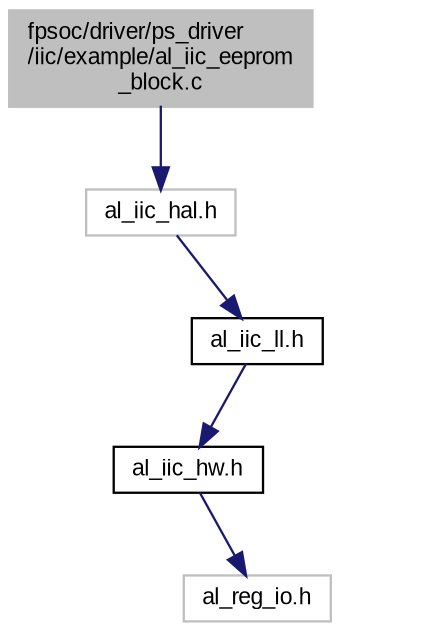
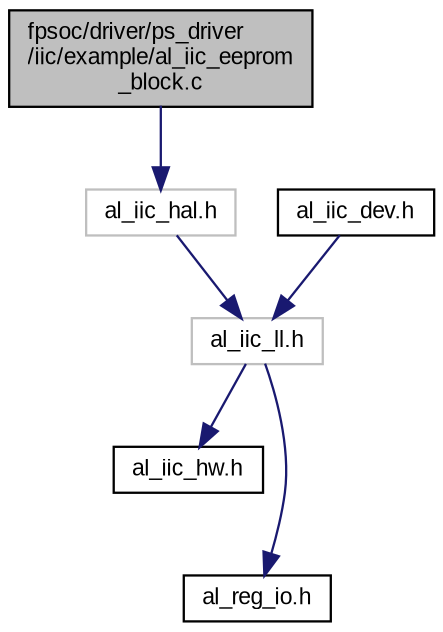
node "fpsoc/driver/ps_driver /iic/example/al_iic_eeprom _block.c": color grey75 -> black
node "al_iic_dev.h": added
node "al_iic_ll.h": color black -> grey75
edge "al_iic_hw.h" -> "al_reg_io.h": now "al_iic_ll.h" -> "al_reg_io.h"
node "al_reg_io.h": color grey75 -> black
